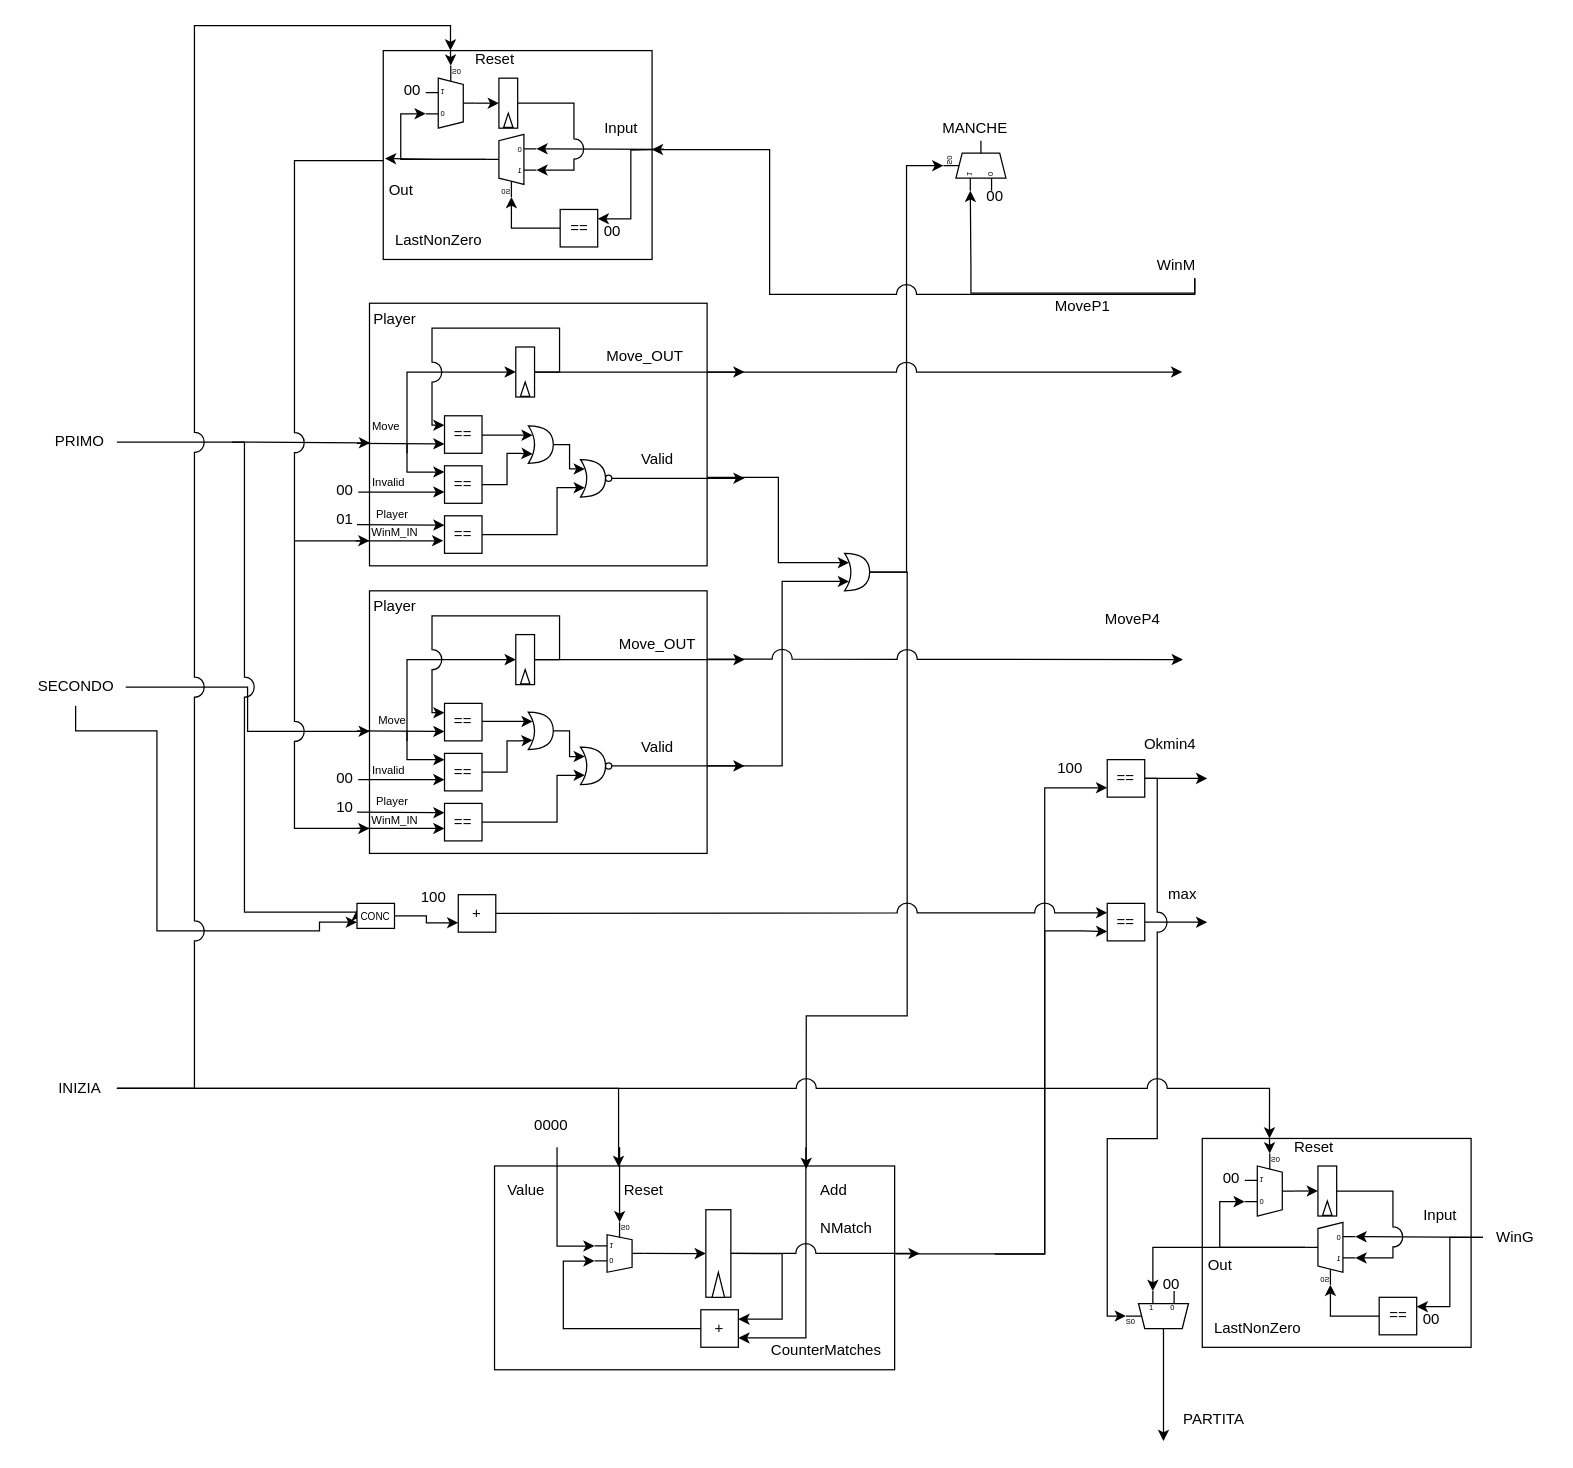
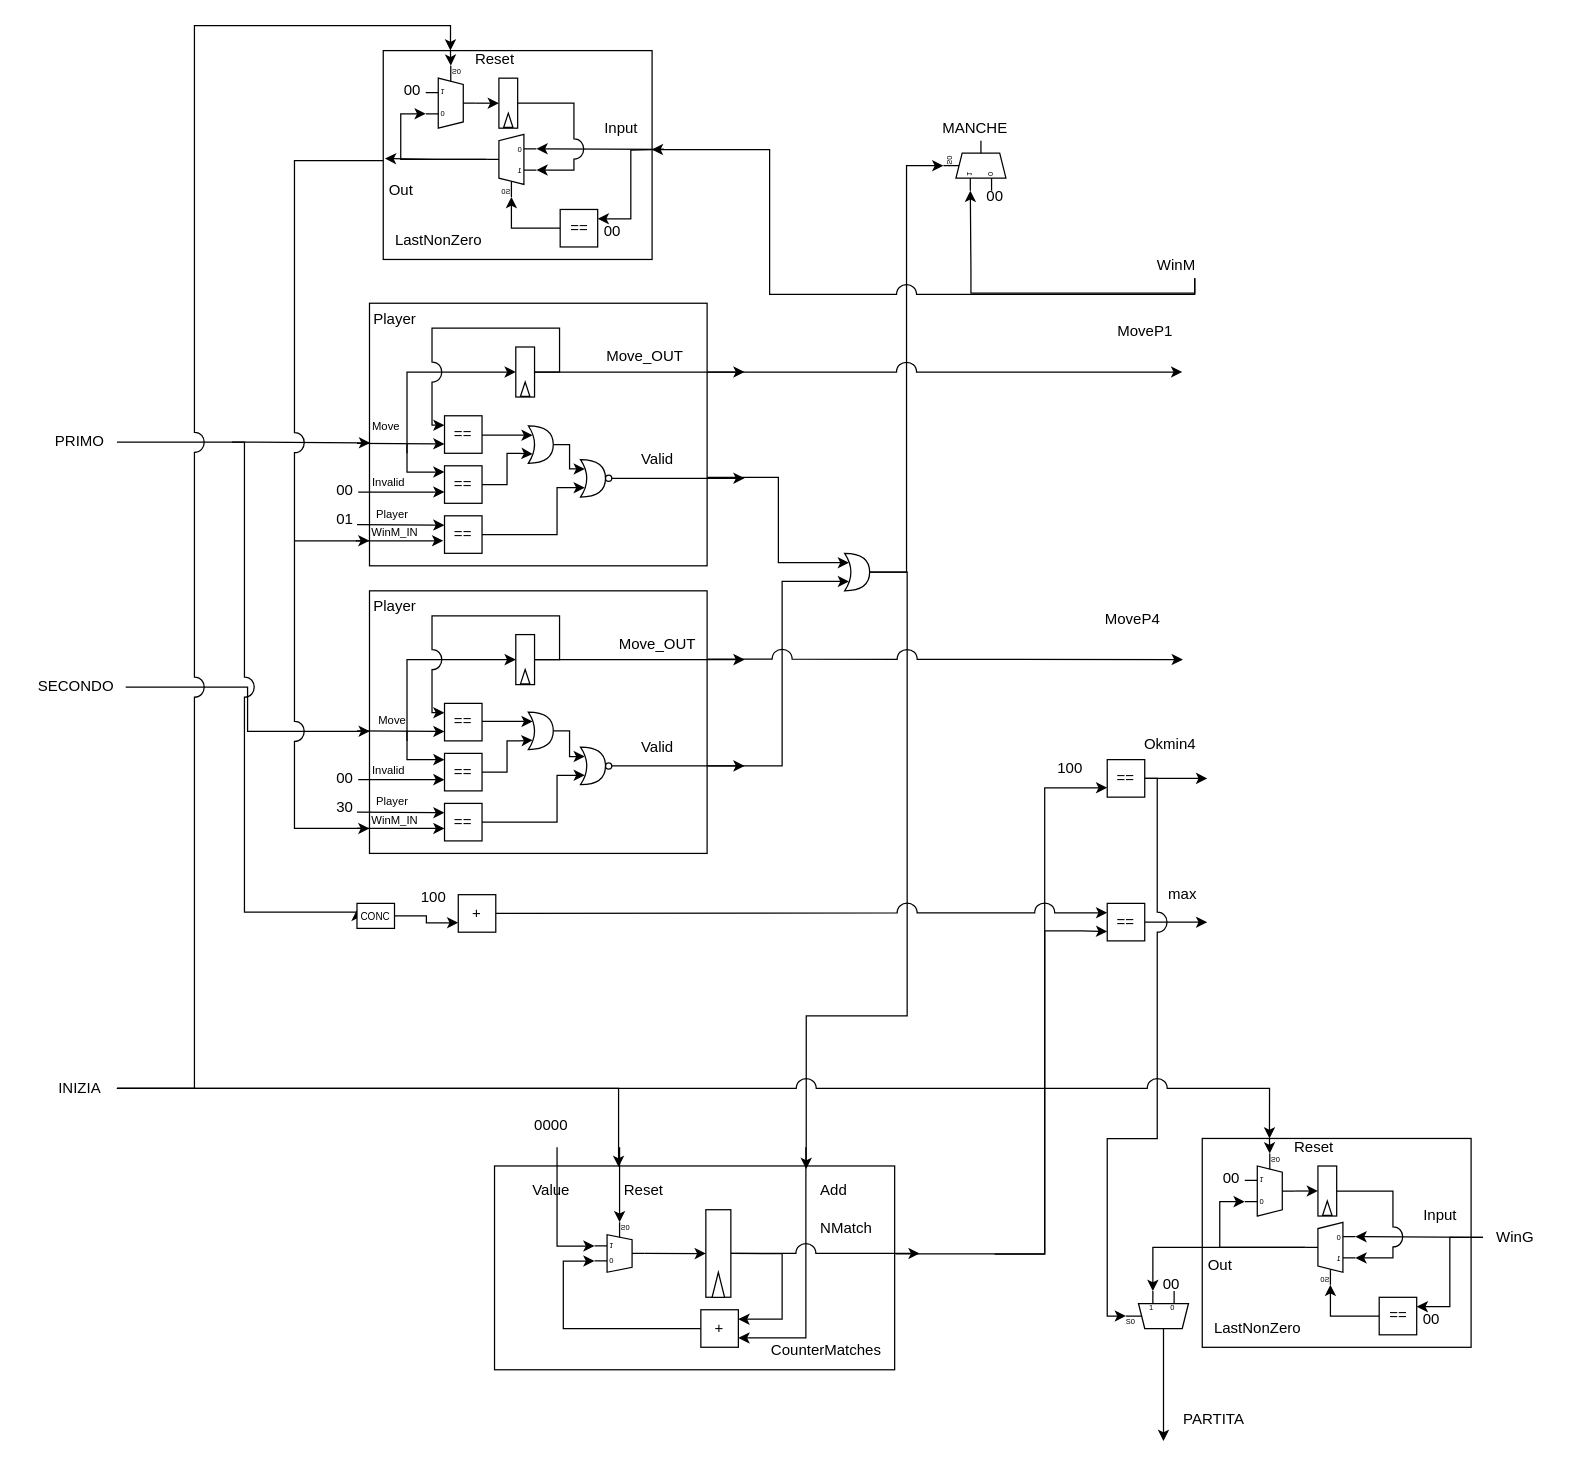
node "MoveP1": moved (1082, 307) -> (1144, 332)
node "10": label "10" -> "30"
edge "SECONDO" -> "CONC": removed
node "Value": moved (526, 1191) -> (551, 1191)
